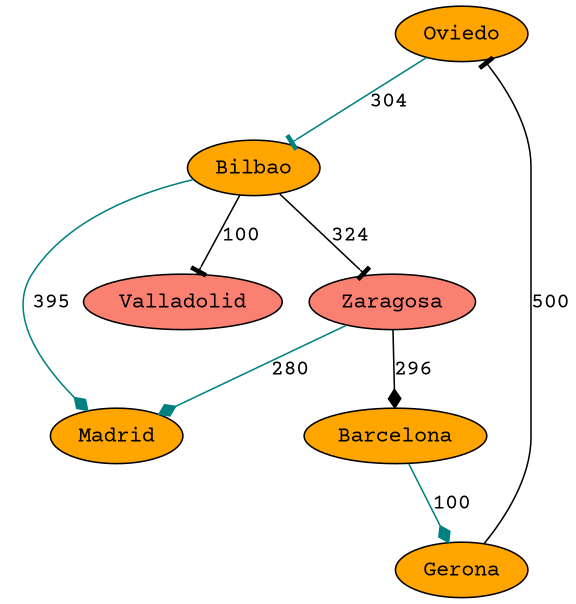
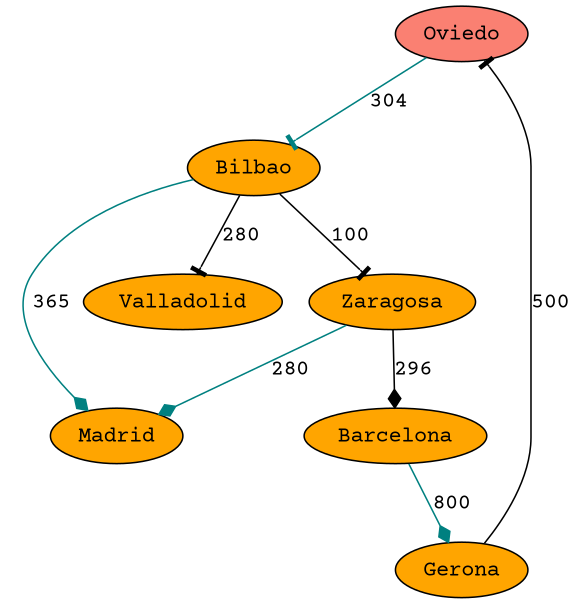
node "Oviedo": fillcolor orange -> salmon
edge "Bilbao" -> "Valladolid": label "100" -> "280"
edge "Bilbao" -> "Zaragosa": label "324" -> "100"
edge "Bilbao" -> "Madrid": label "395" -> "365"
node "Valladolid": fillcolor salmon -> orange
node "Zaragosa": fillcolor salmon -> orange
edge "Barcelona" -> "Gerona": label "100" -> "800"
